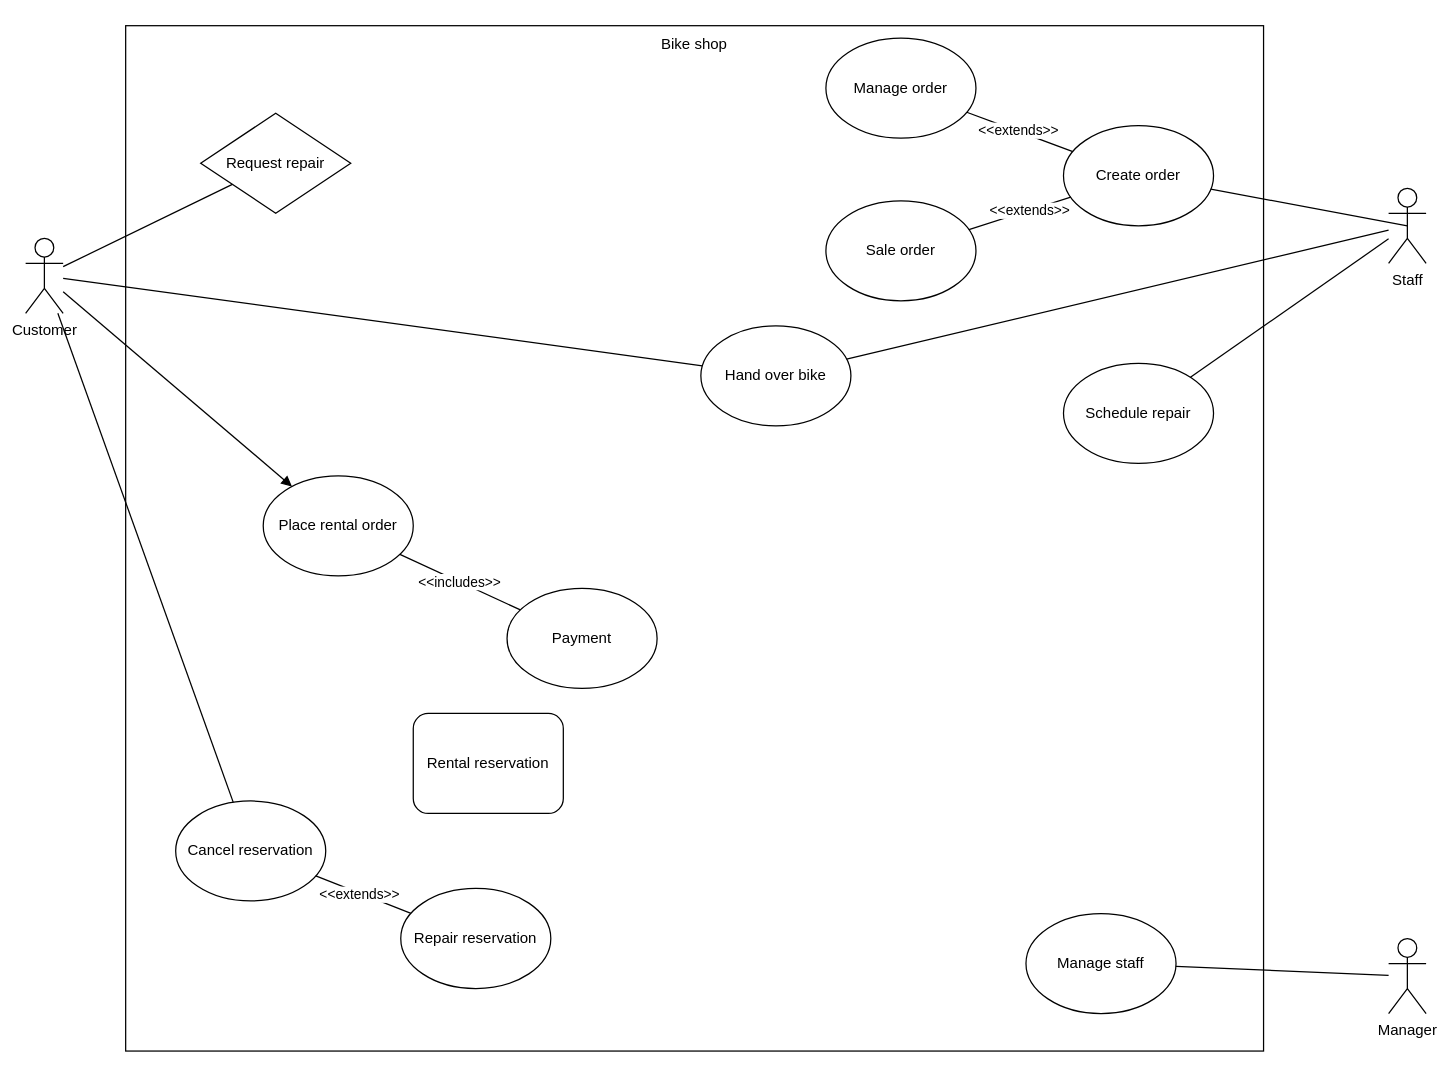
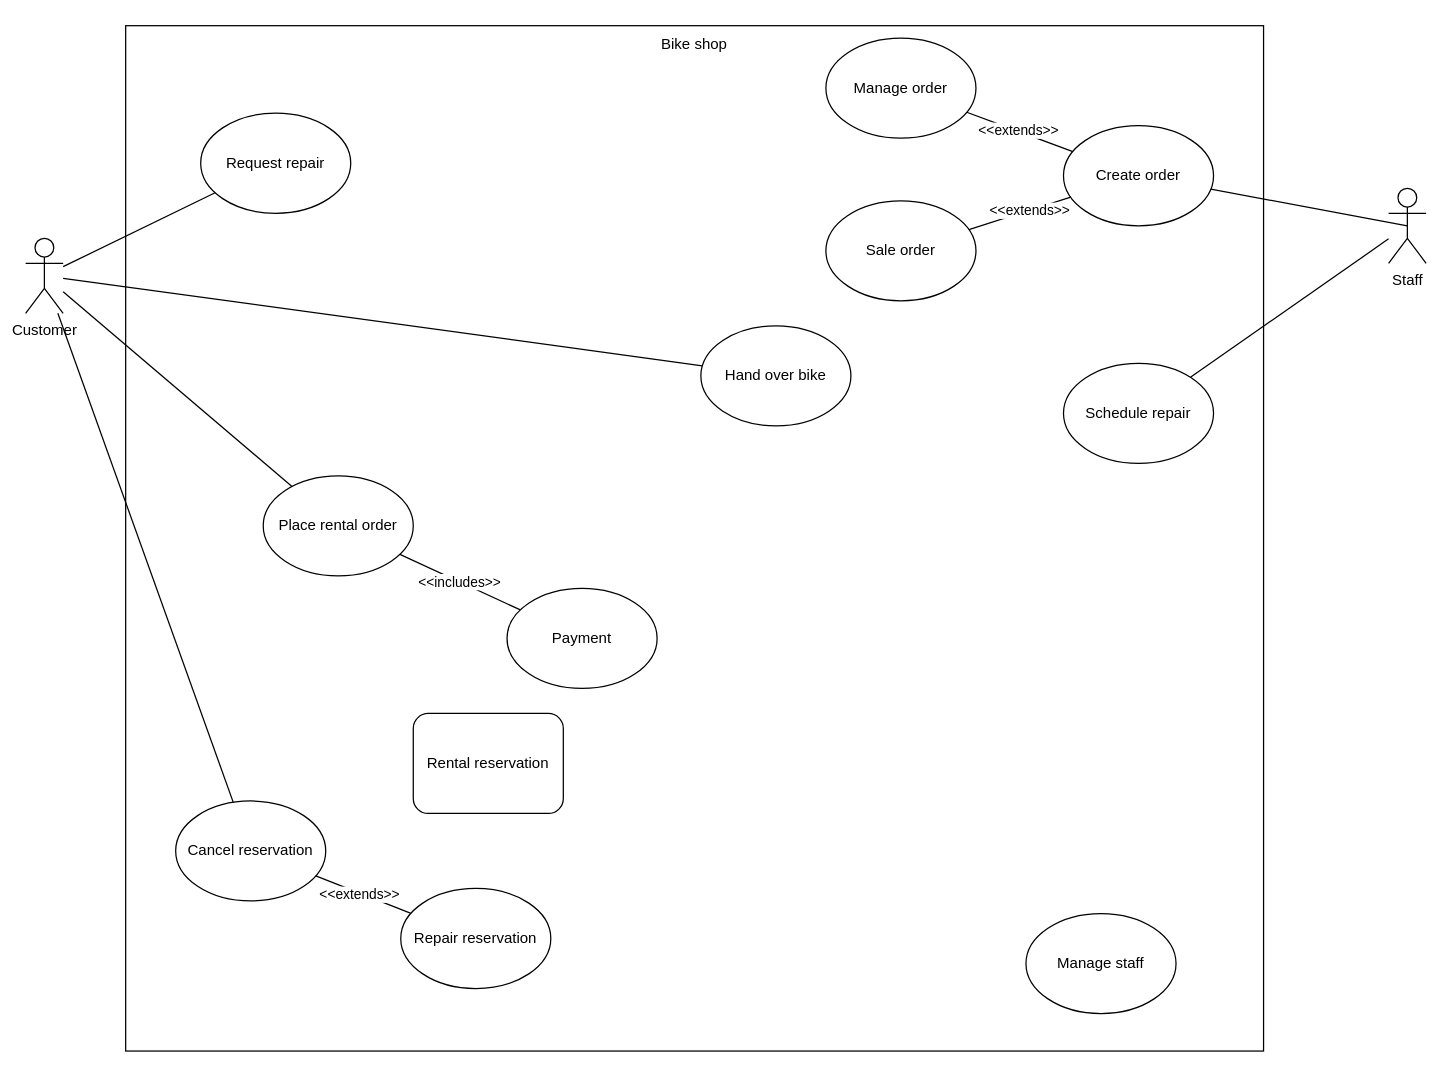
node "Request repair": shape diamond -> ellipse
edge "Staff" -- "Hand over bike": removed
edge "Customer" -> "Place rental order": arrowhead block -> none
edge "Manage staff" -- "Manager": removed
node "Manager": removed
